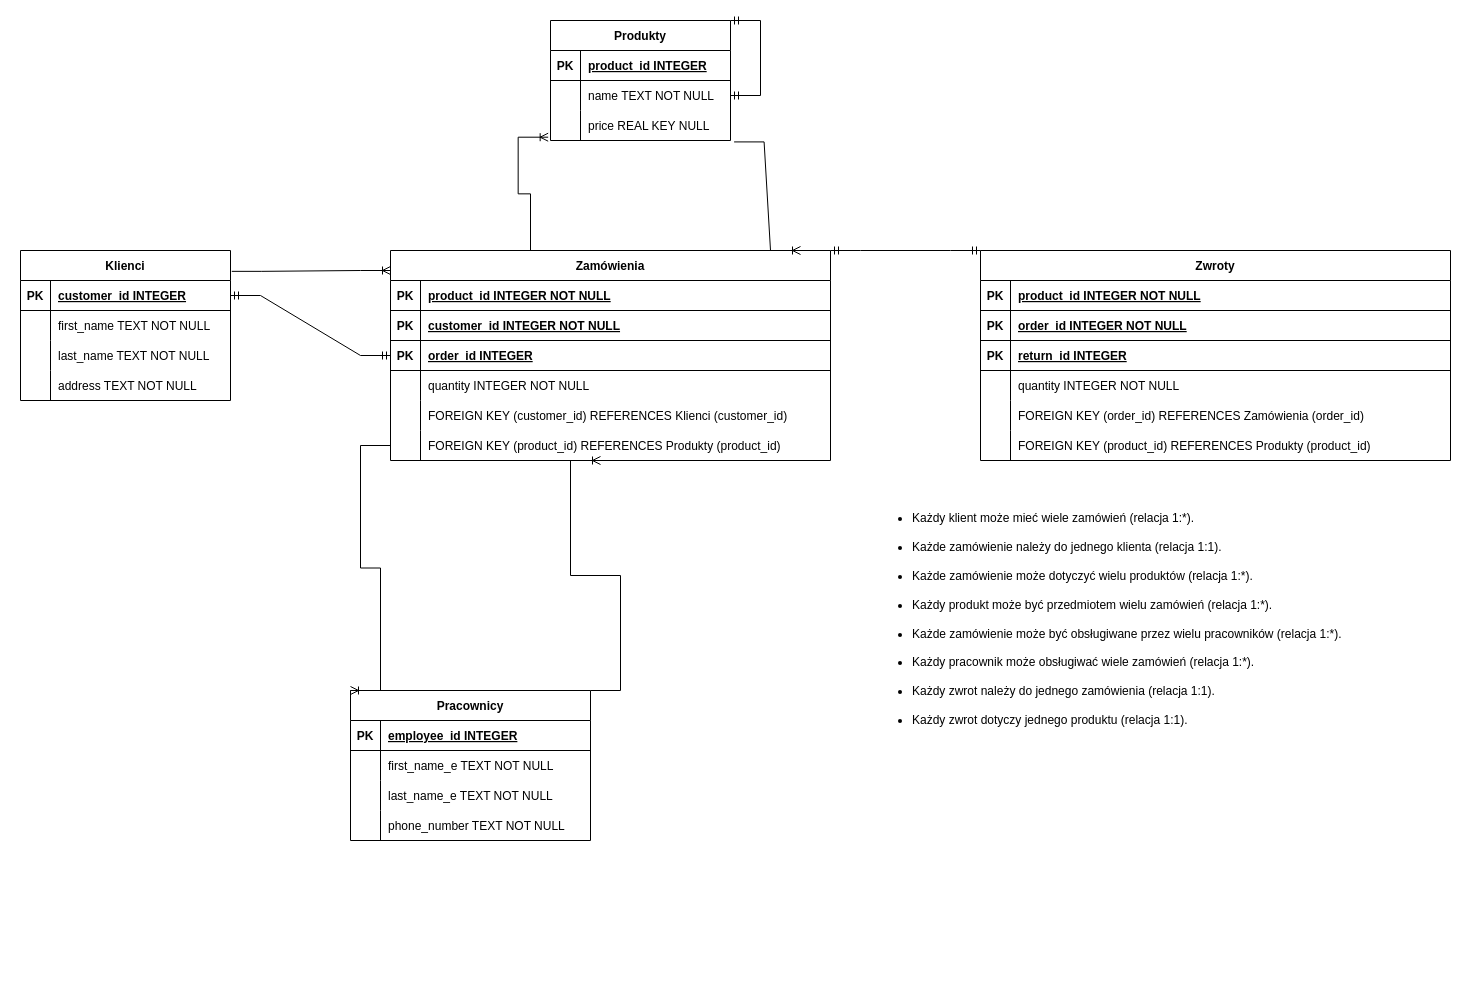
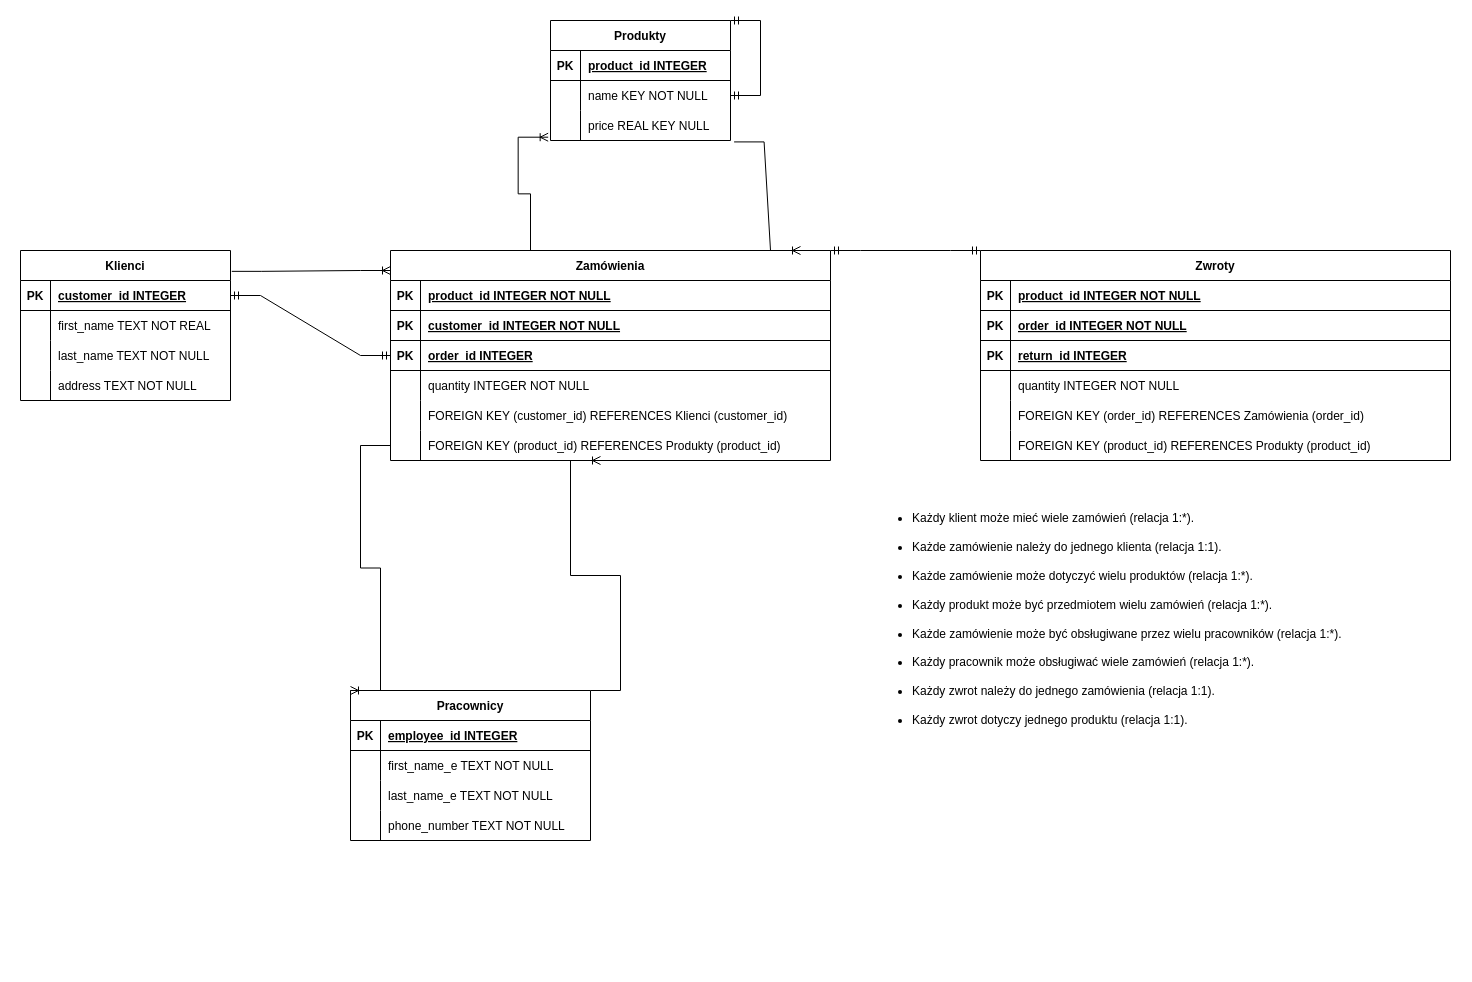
node "name TEXT NOT NULL": label "name TEXT NOT NULL" -> "name KEY NOT NULL"
node "first_name TEXT NOT NULL": label "first_name TEXT NOT NULL" -> "first_name TEXT NOT REAL"
